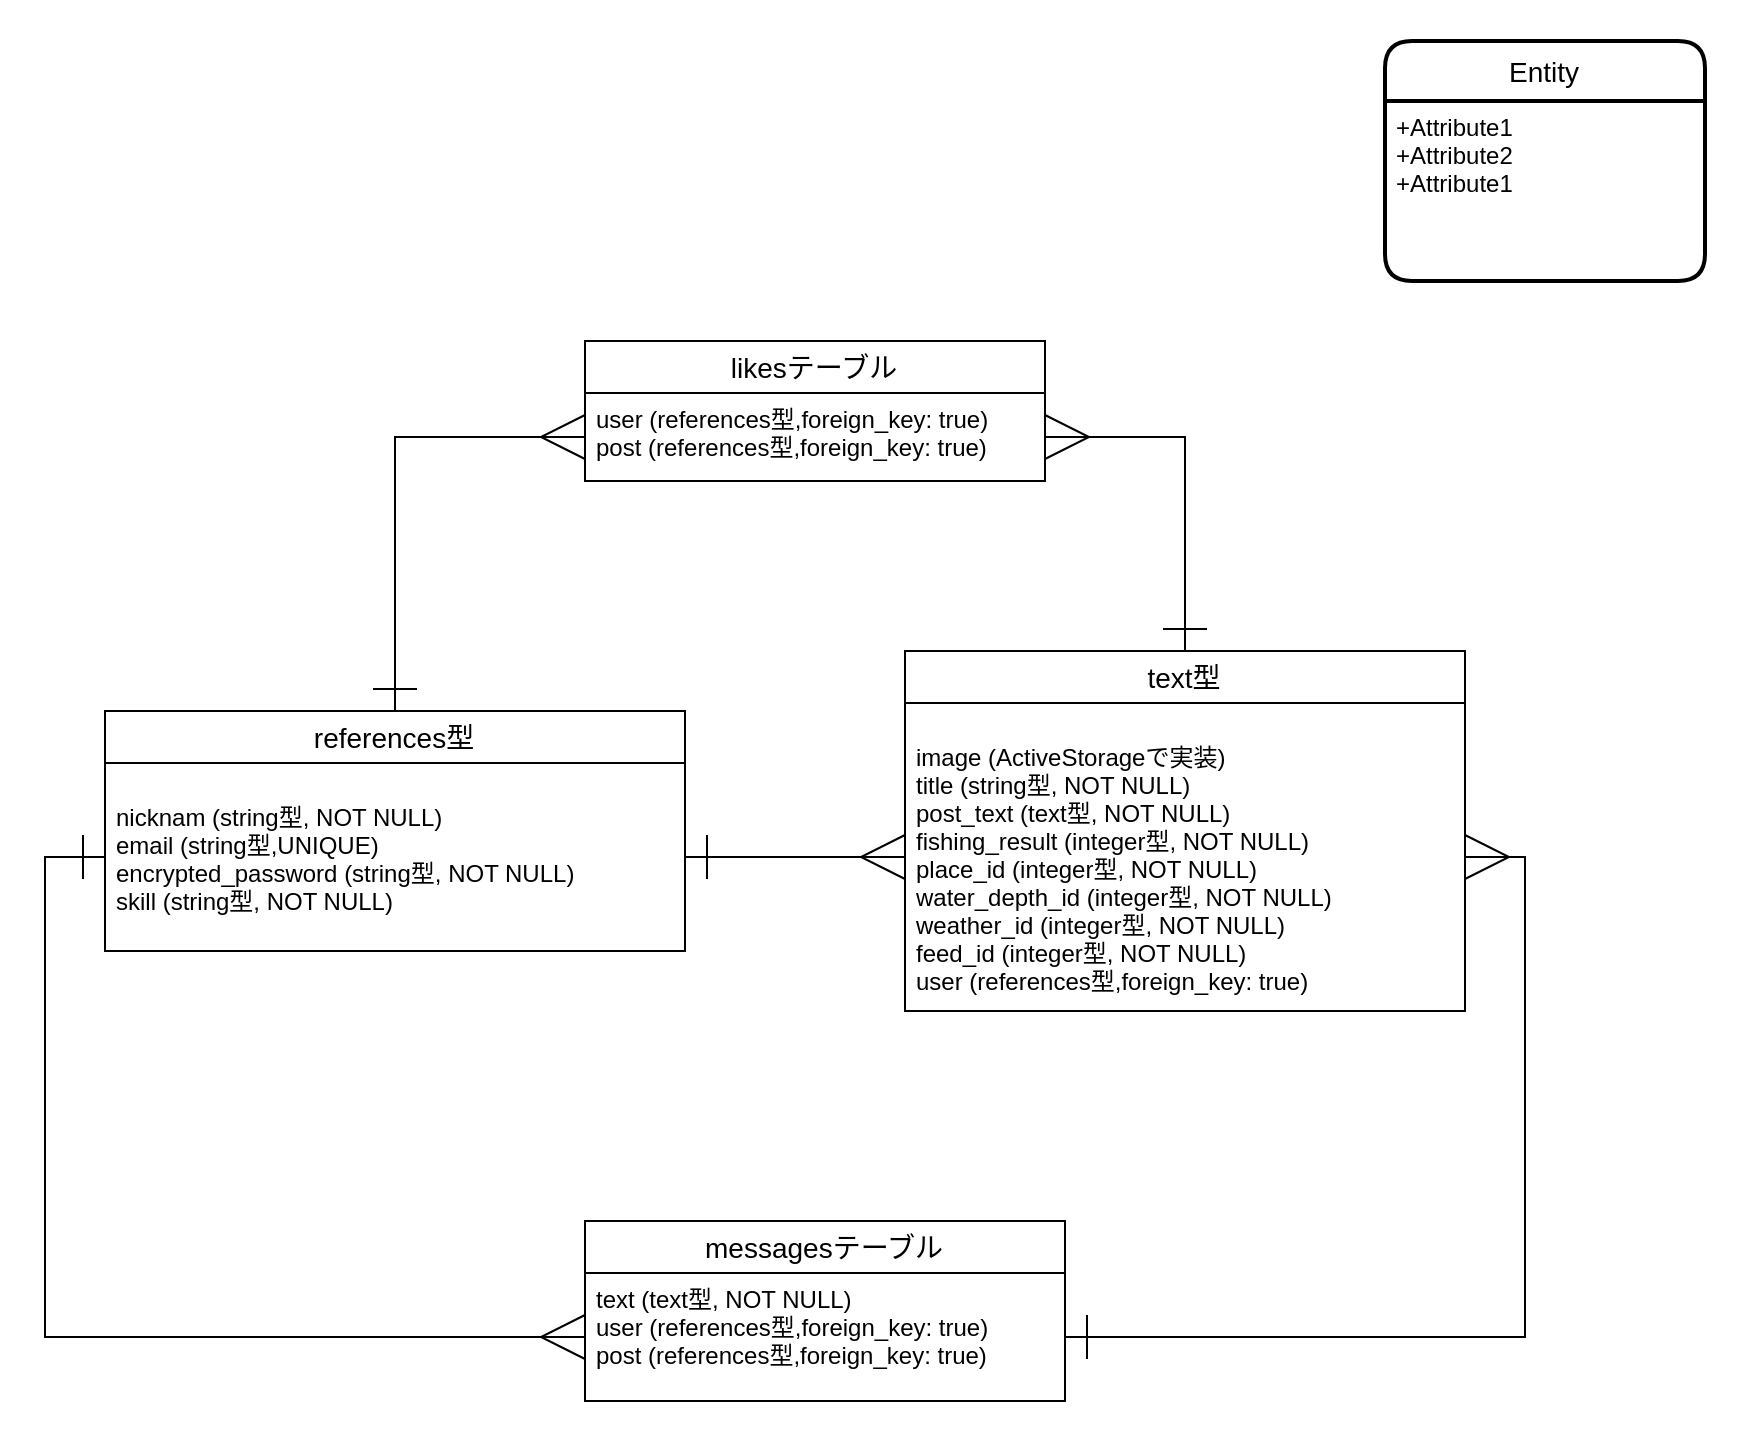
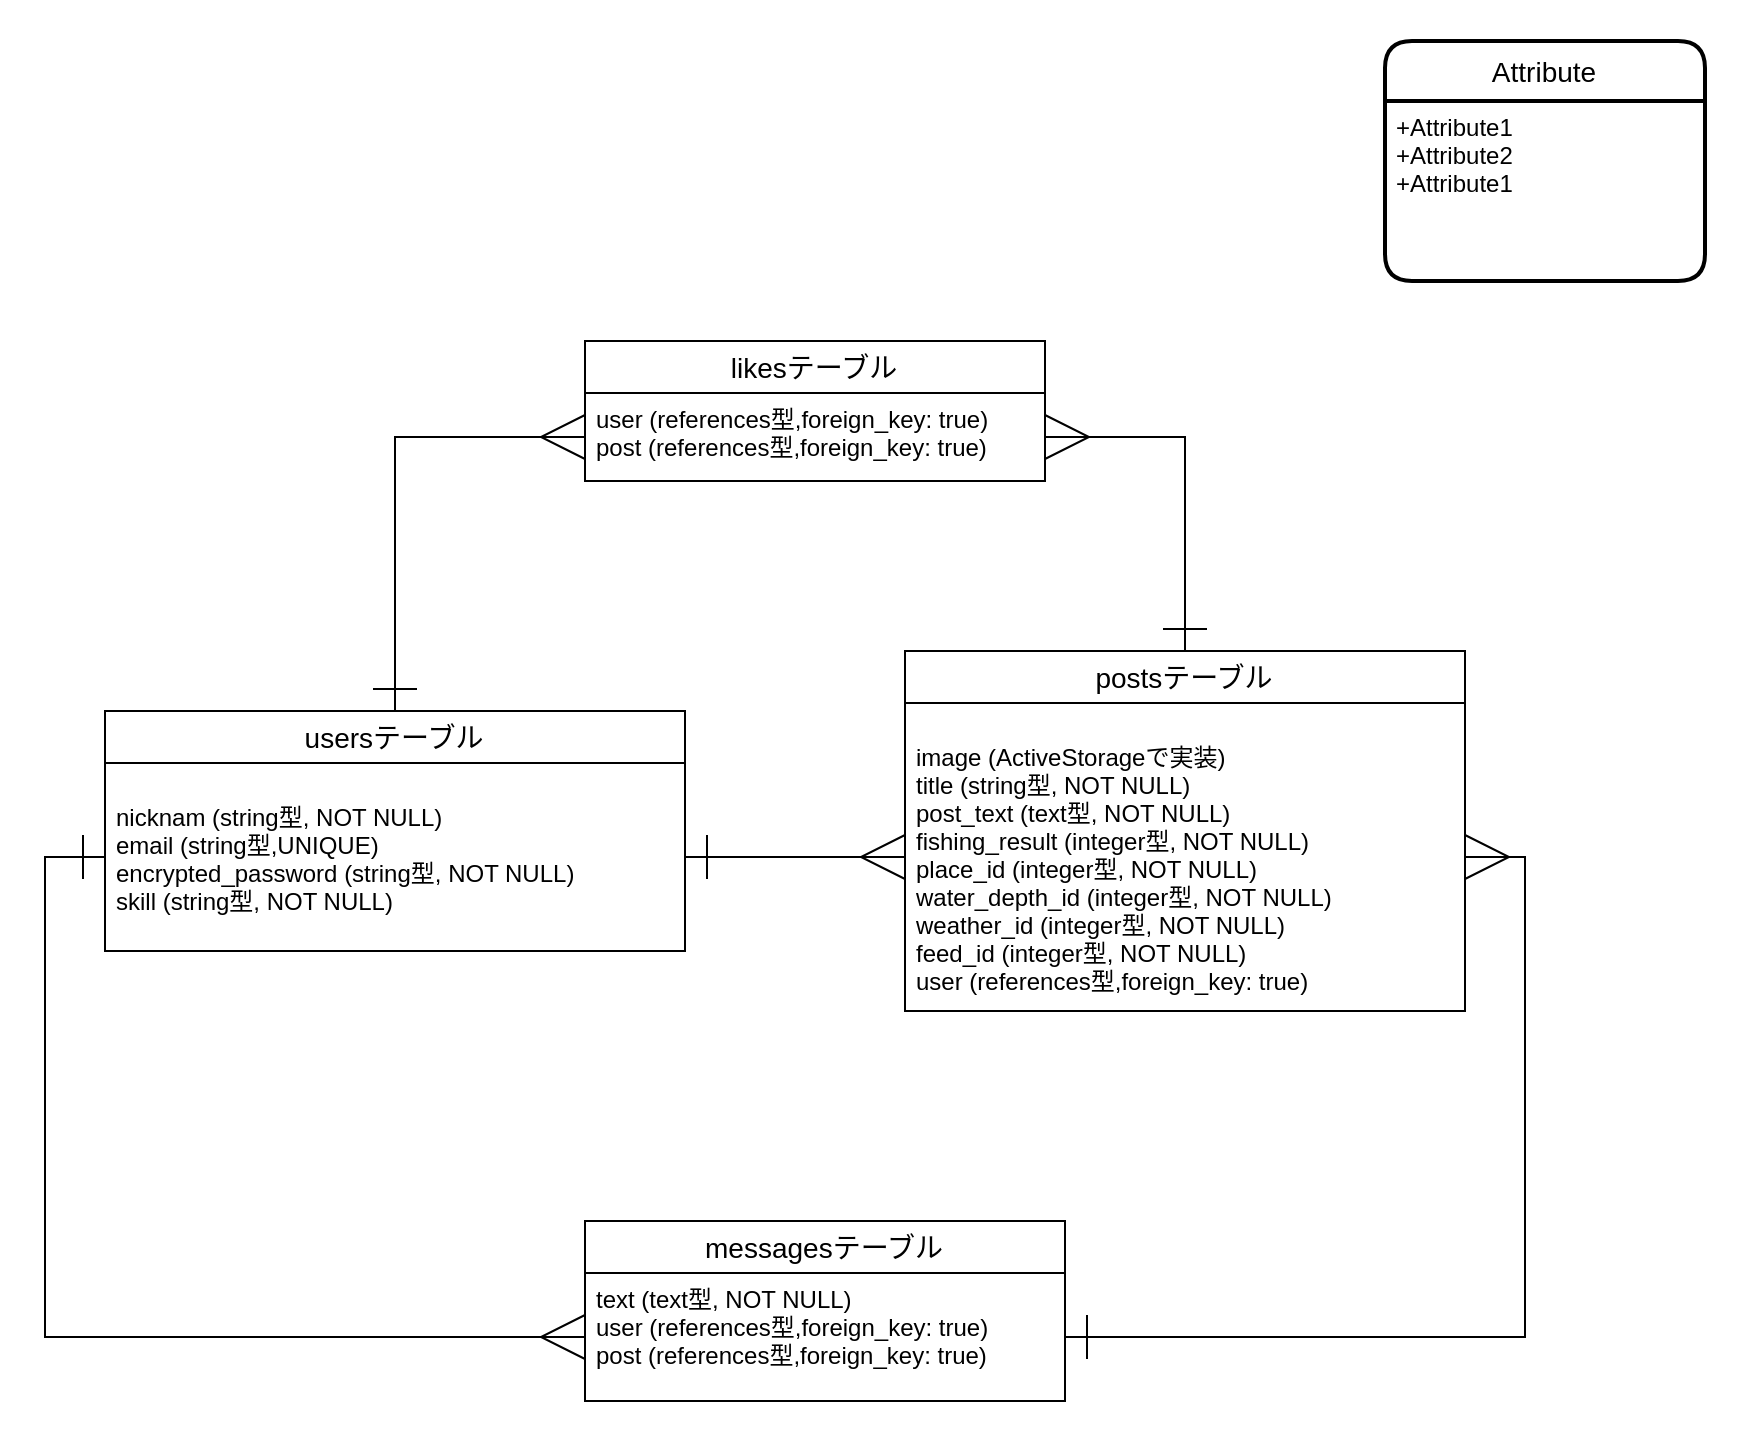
node "Entity": label "Entity" -> "Attribute"
node "text型": label "text型" -> "postsテーブル"
node "references型": label "references型" -> "usersテーブル"
